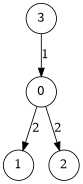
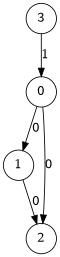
edge "0" -> "1": label "2" -> "0"
edge "0" -> "2": label "2" -> "0"
edge "1" -> "2": added, label "0"
